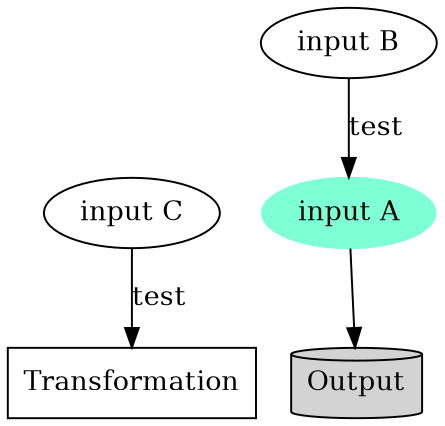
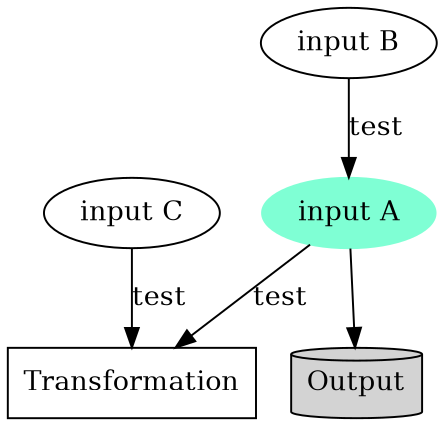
edge "input A" -> "Transformation": added, label "test"
